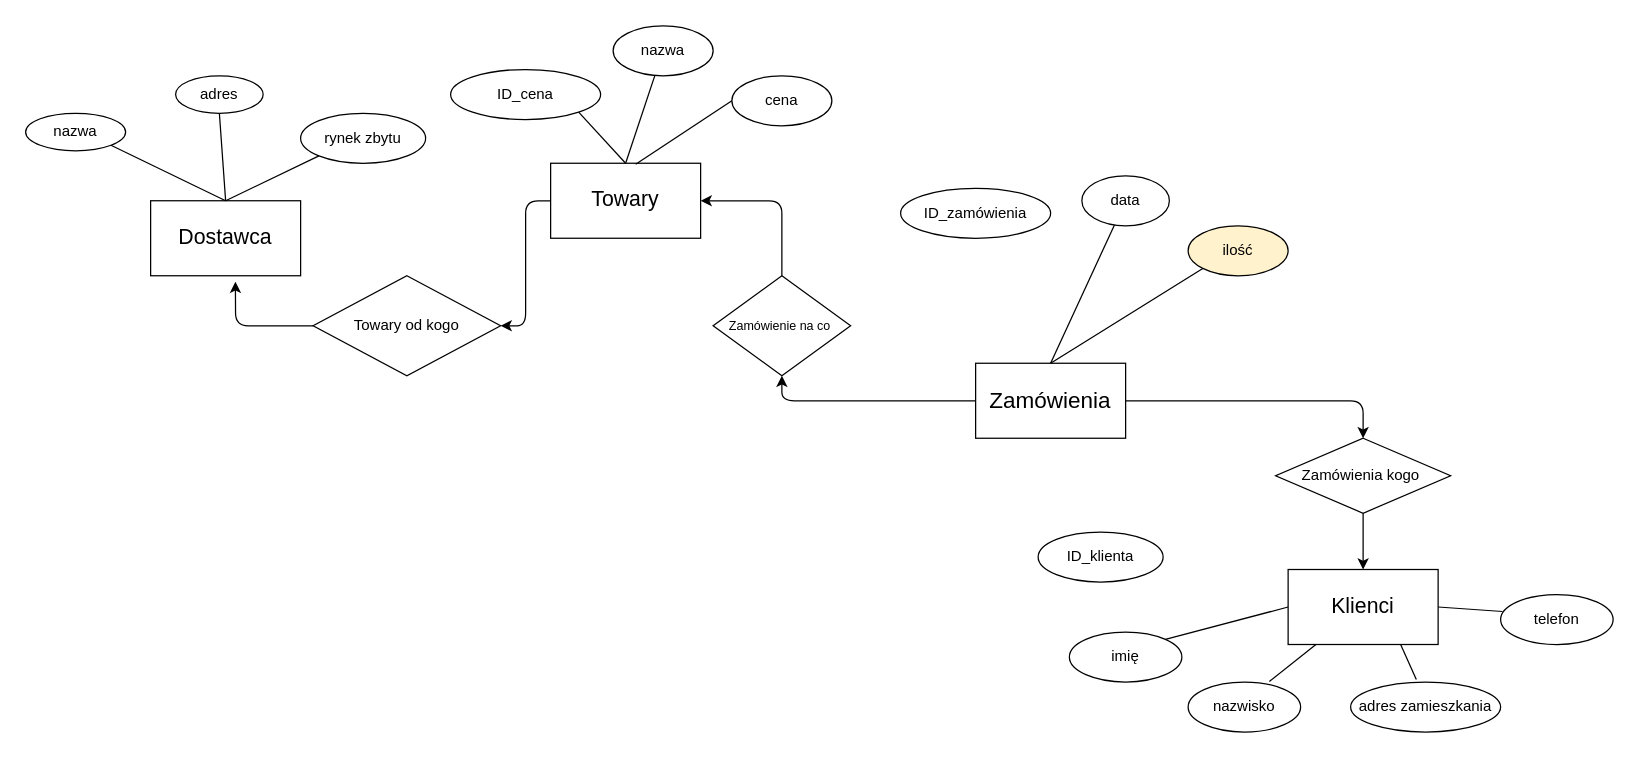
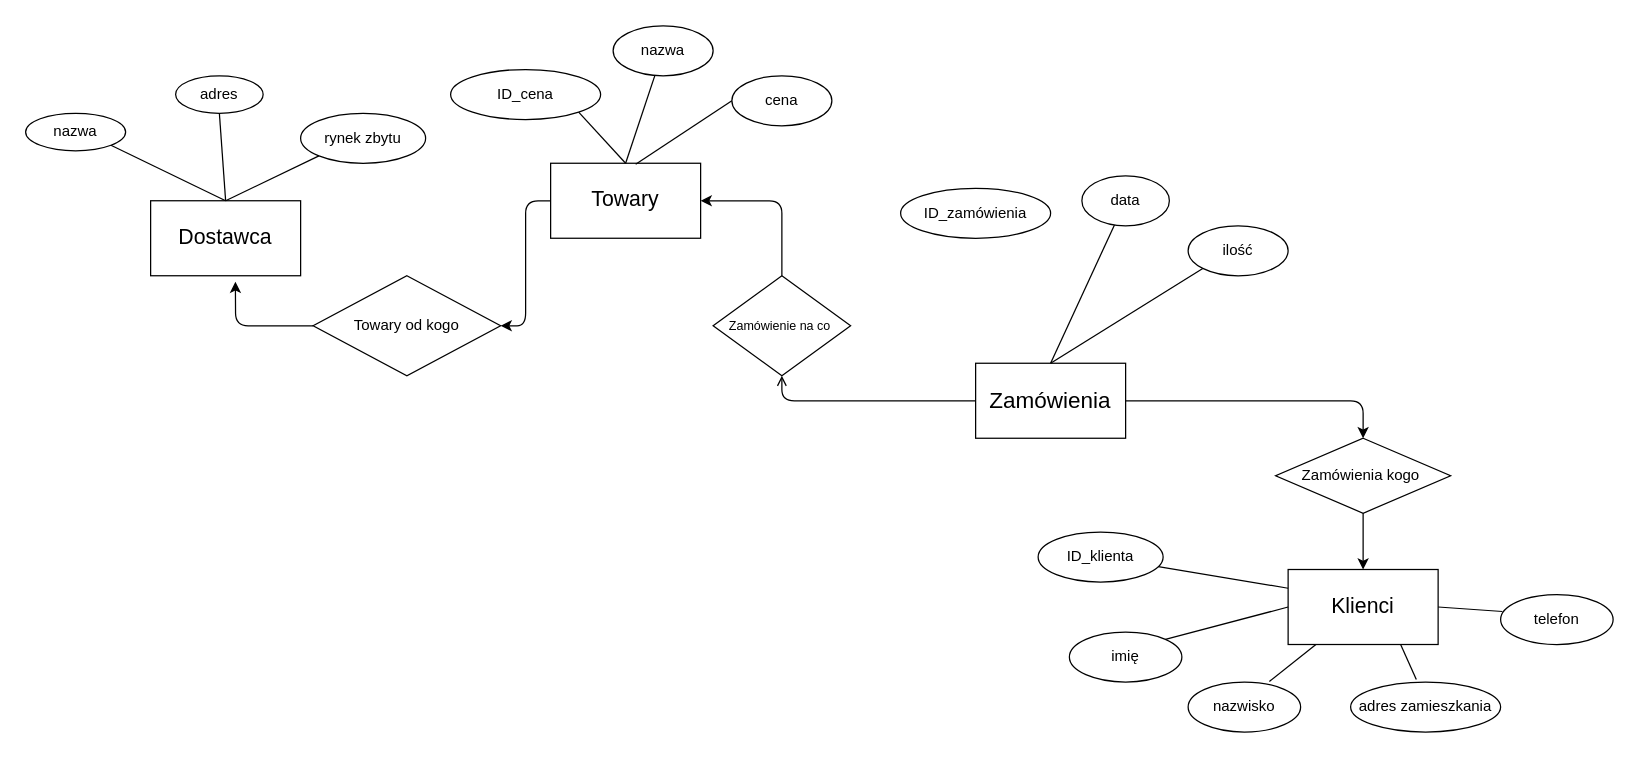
node "ilość": fillcolor #fff2cc -> #ffffff
edge "Zamówienia" -> "Zamówienie na co": arrowhead classic -> open
edge "ID_klienta" -- "Klienci": added
